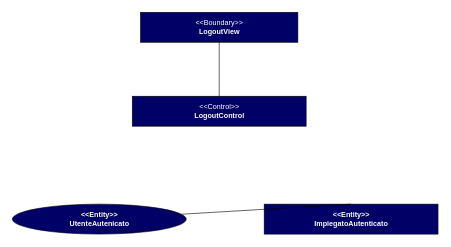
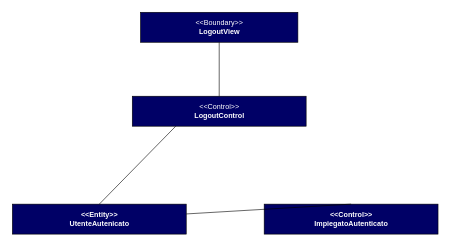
edge "<<Control>> LogoutControl" -- "<<Entity>> UtenteAutenicato": added
node "<<Entity>> UtenteAutenicato": shape ellipse -> rectangle
node "<<Entity>> ImpiegatoAutenticato": label "<<Entity>> ImpiegatoAutenticato" -> "<<Control>> ImpiegatoAutenticato"
